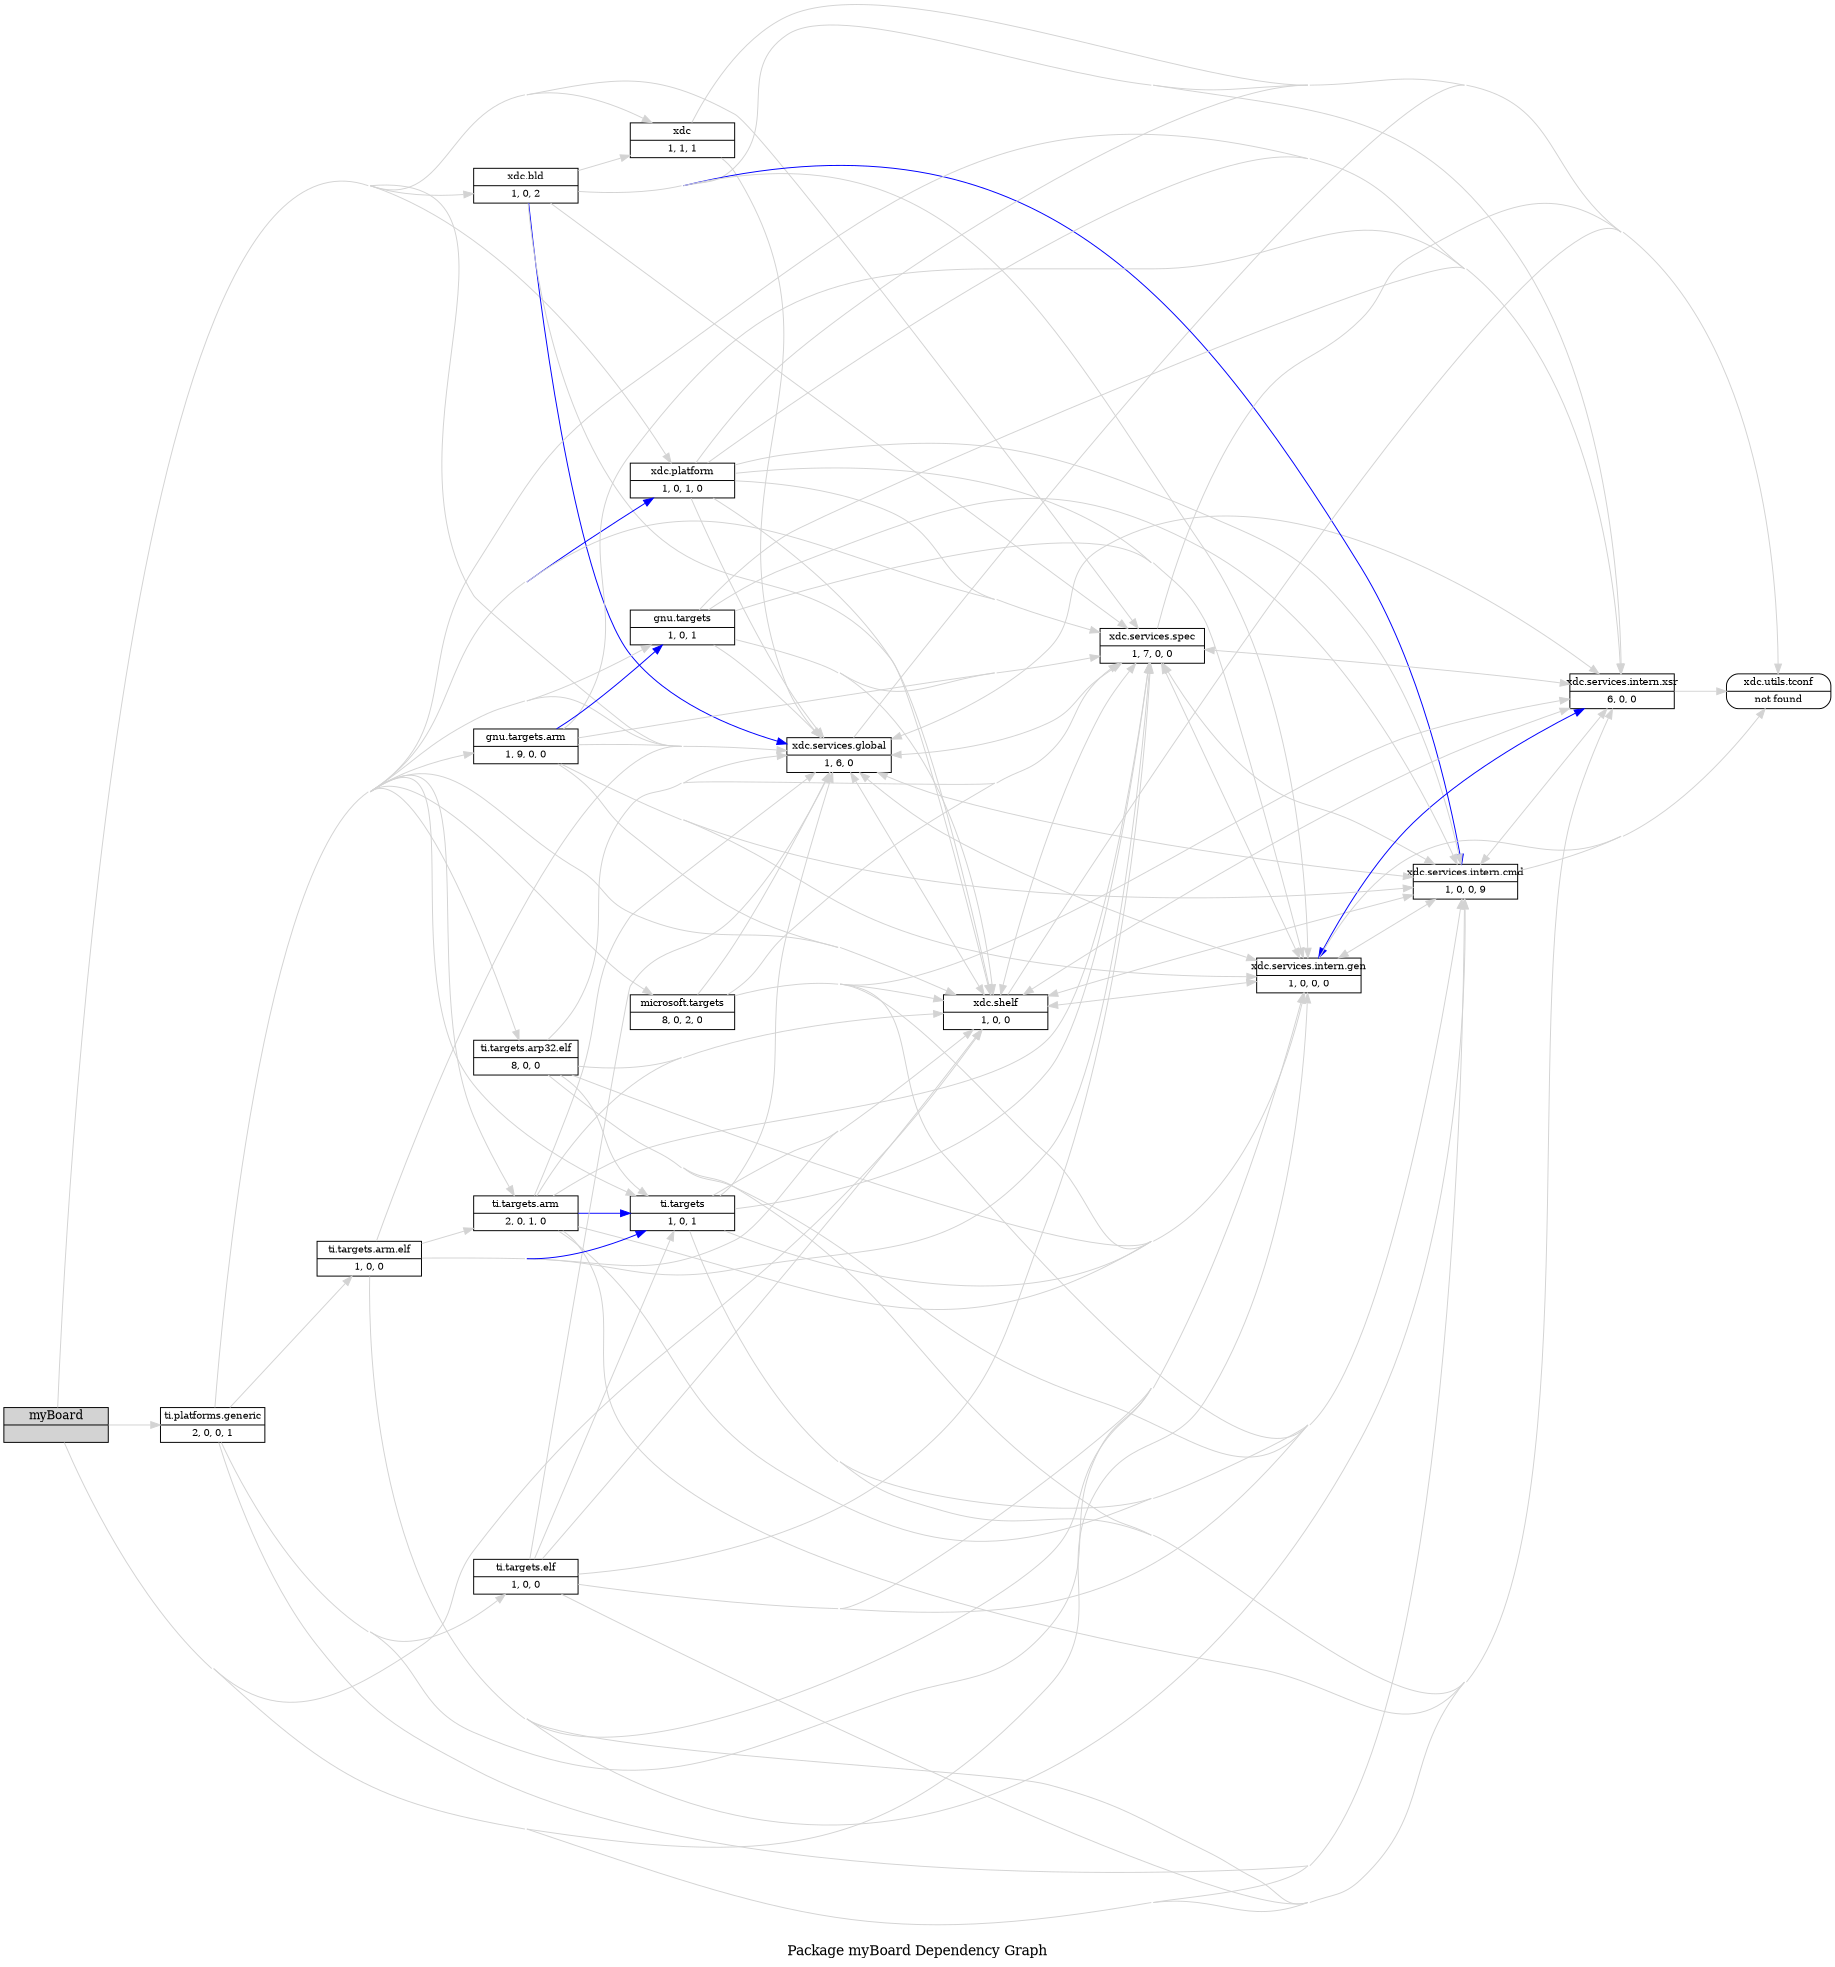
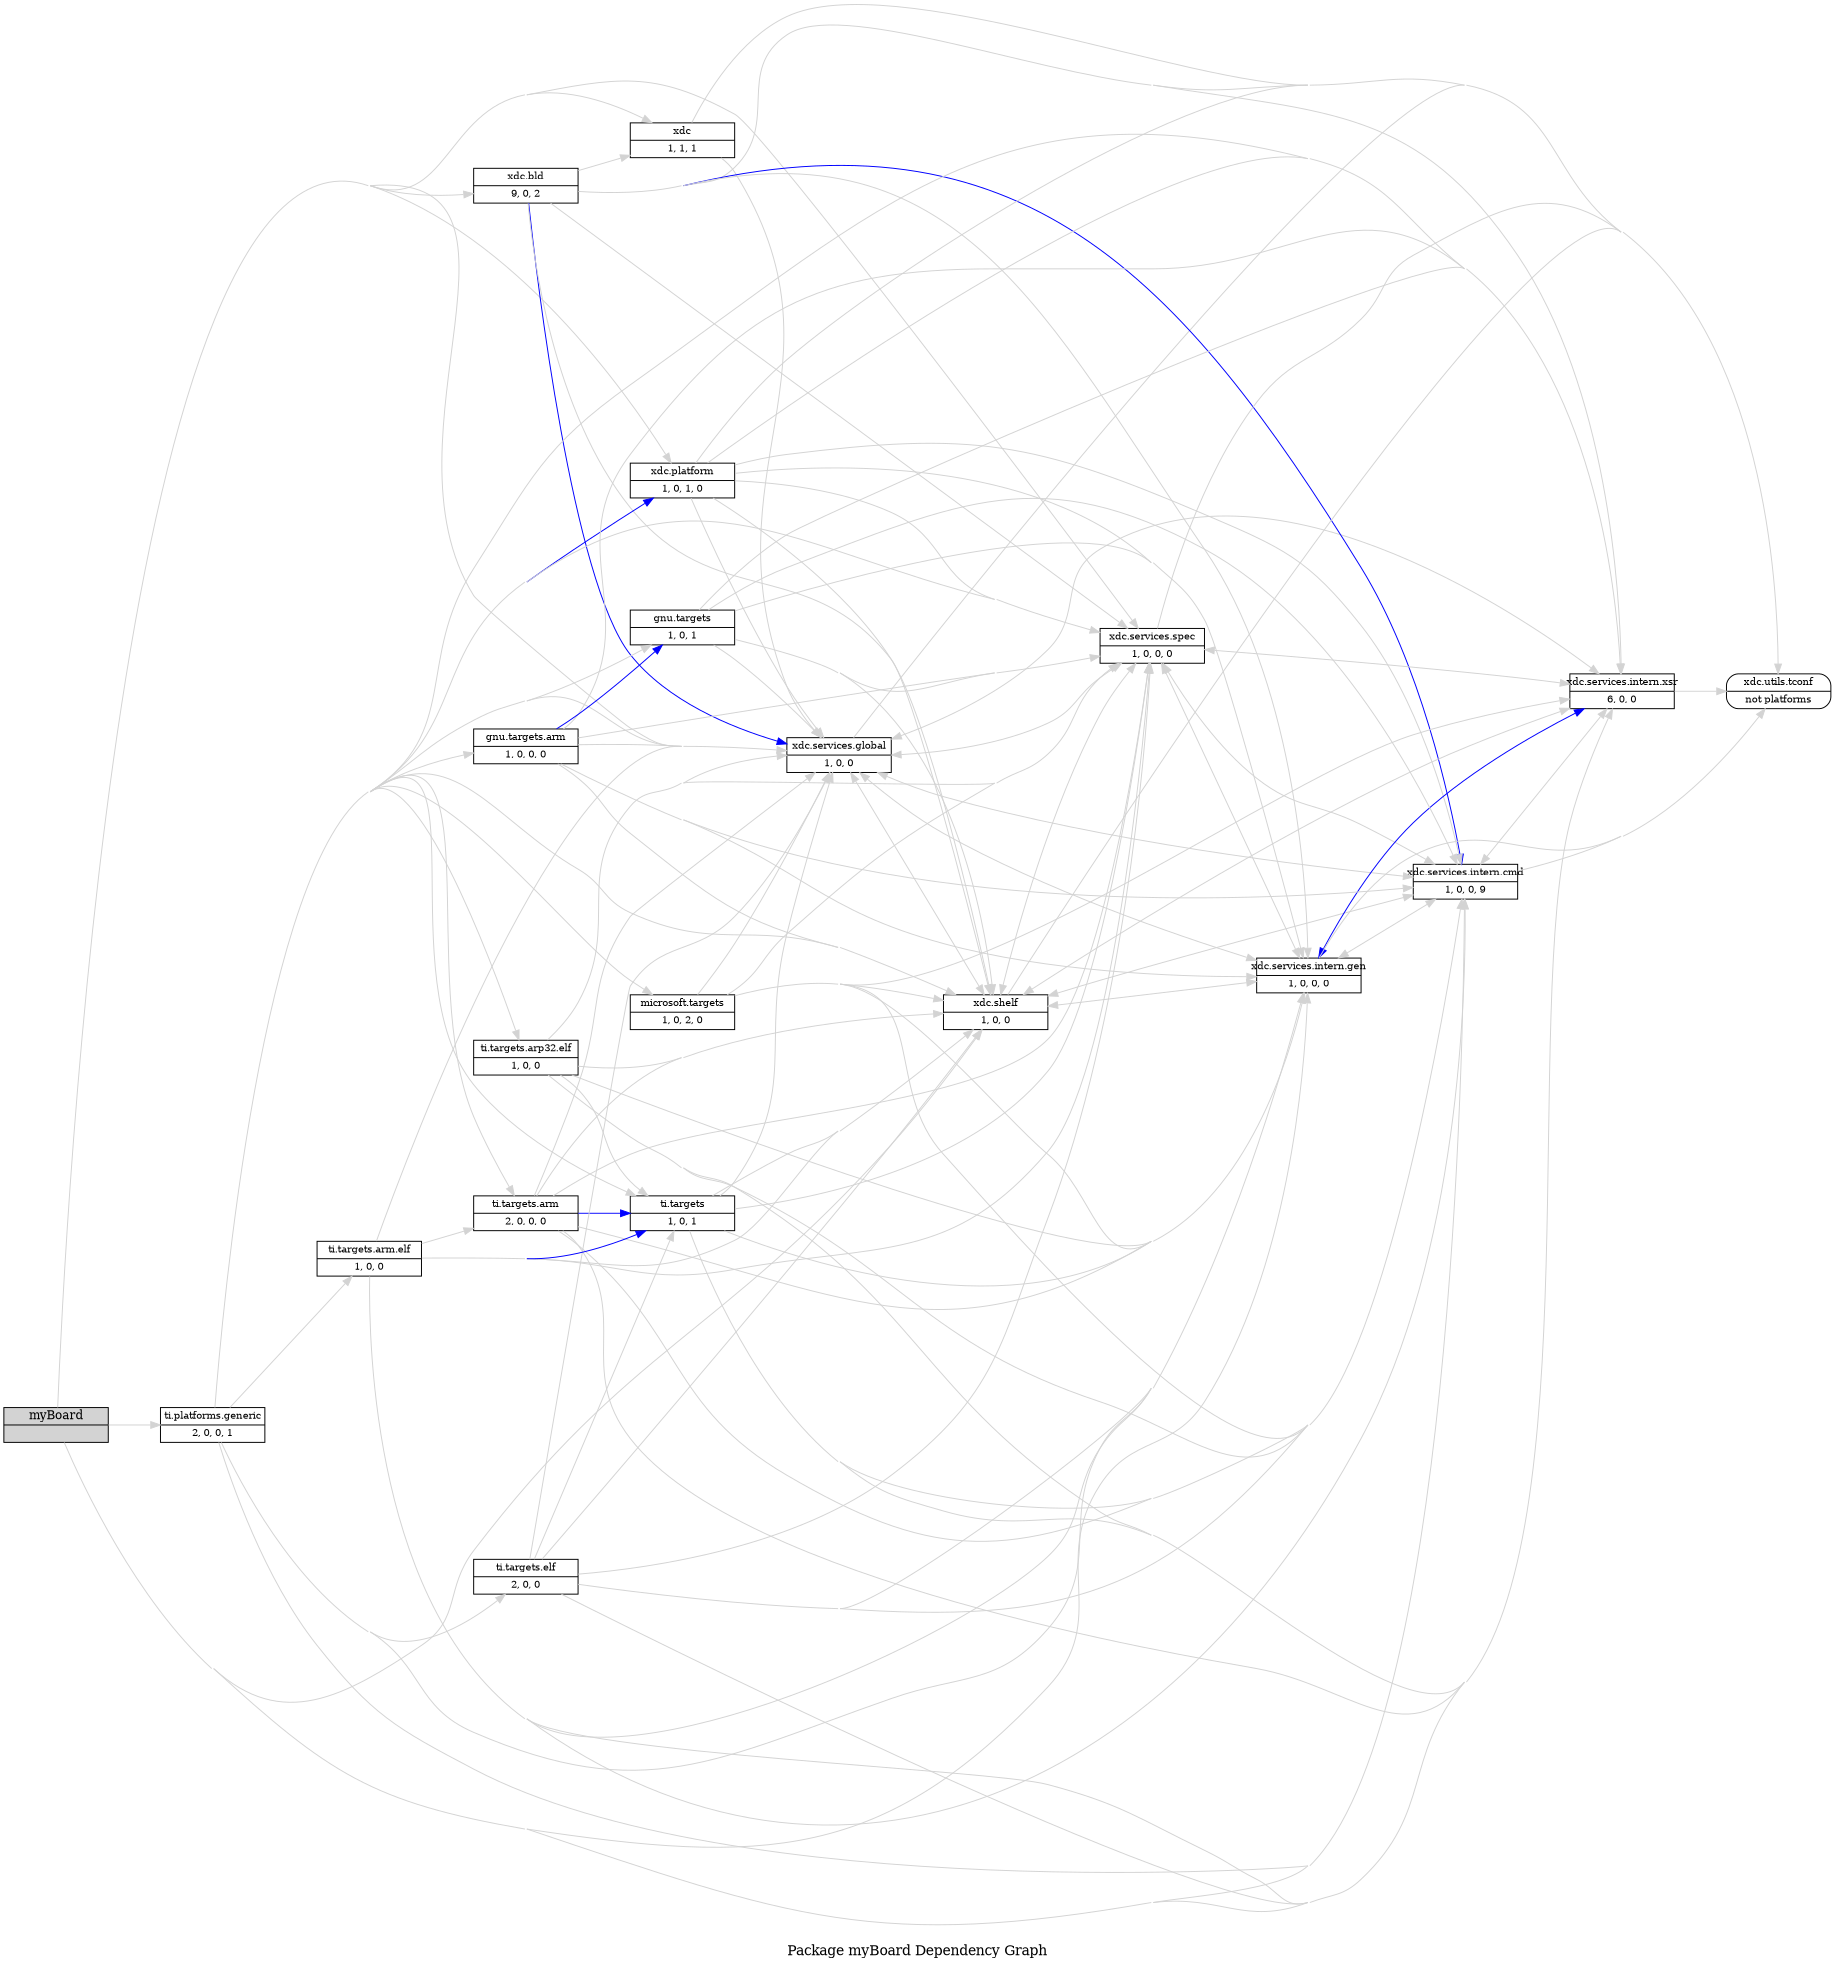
node "xdc.bld": text "1, 0, 2" -> "9, 0, 2"
node "xdc.services.spec": text "1, 7, 0, 0" -> "1, 0, 0, 0"
node "xdc.utils.tconf": text "not found" -> "not platforms"
node "gnu.targets.arm": text "1, 9, 0, 0" -> "1, 0, 0, 0"
node "xdc.services.global": text "1, 6, 0" -> "1, 0, 0"
node "microsoft.targets": text "8, 0, 2, 0" -> "1, 0, 2, 0"
node "ti.targets.arp32.elf": text "8, 0, 0" -> "1, 0, 0"
node "ti.targets.arm": text "2, 0, 1, 0" -> "2, 0, 0, 0"
node "ti.targets.elf": text "1, 0, 0" -> "2, 0, 0"
